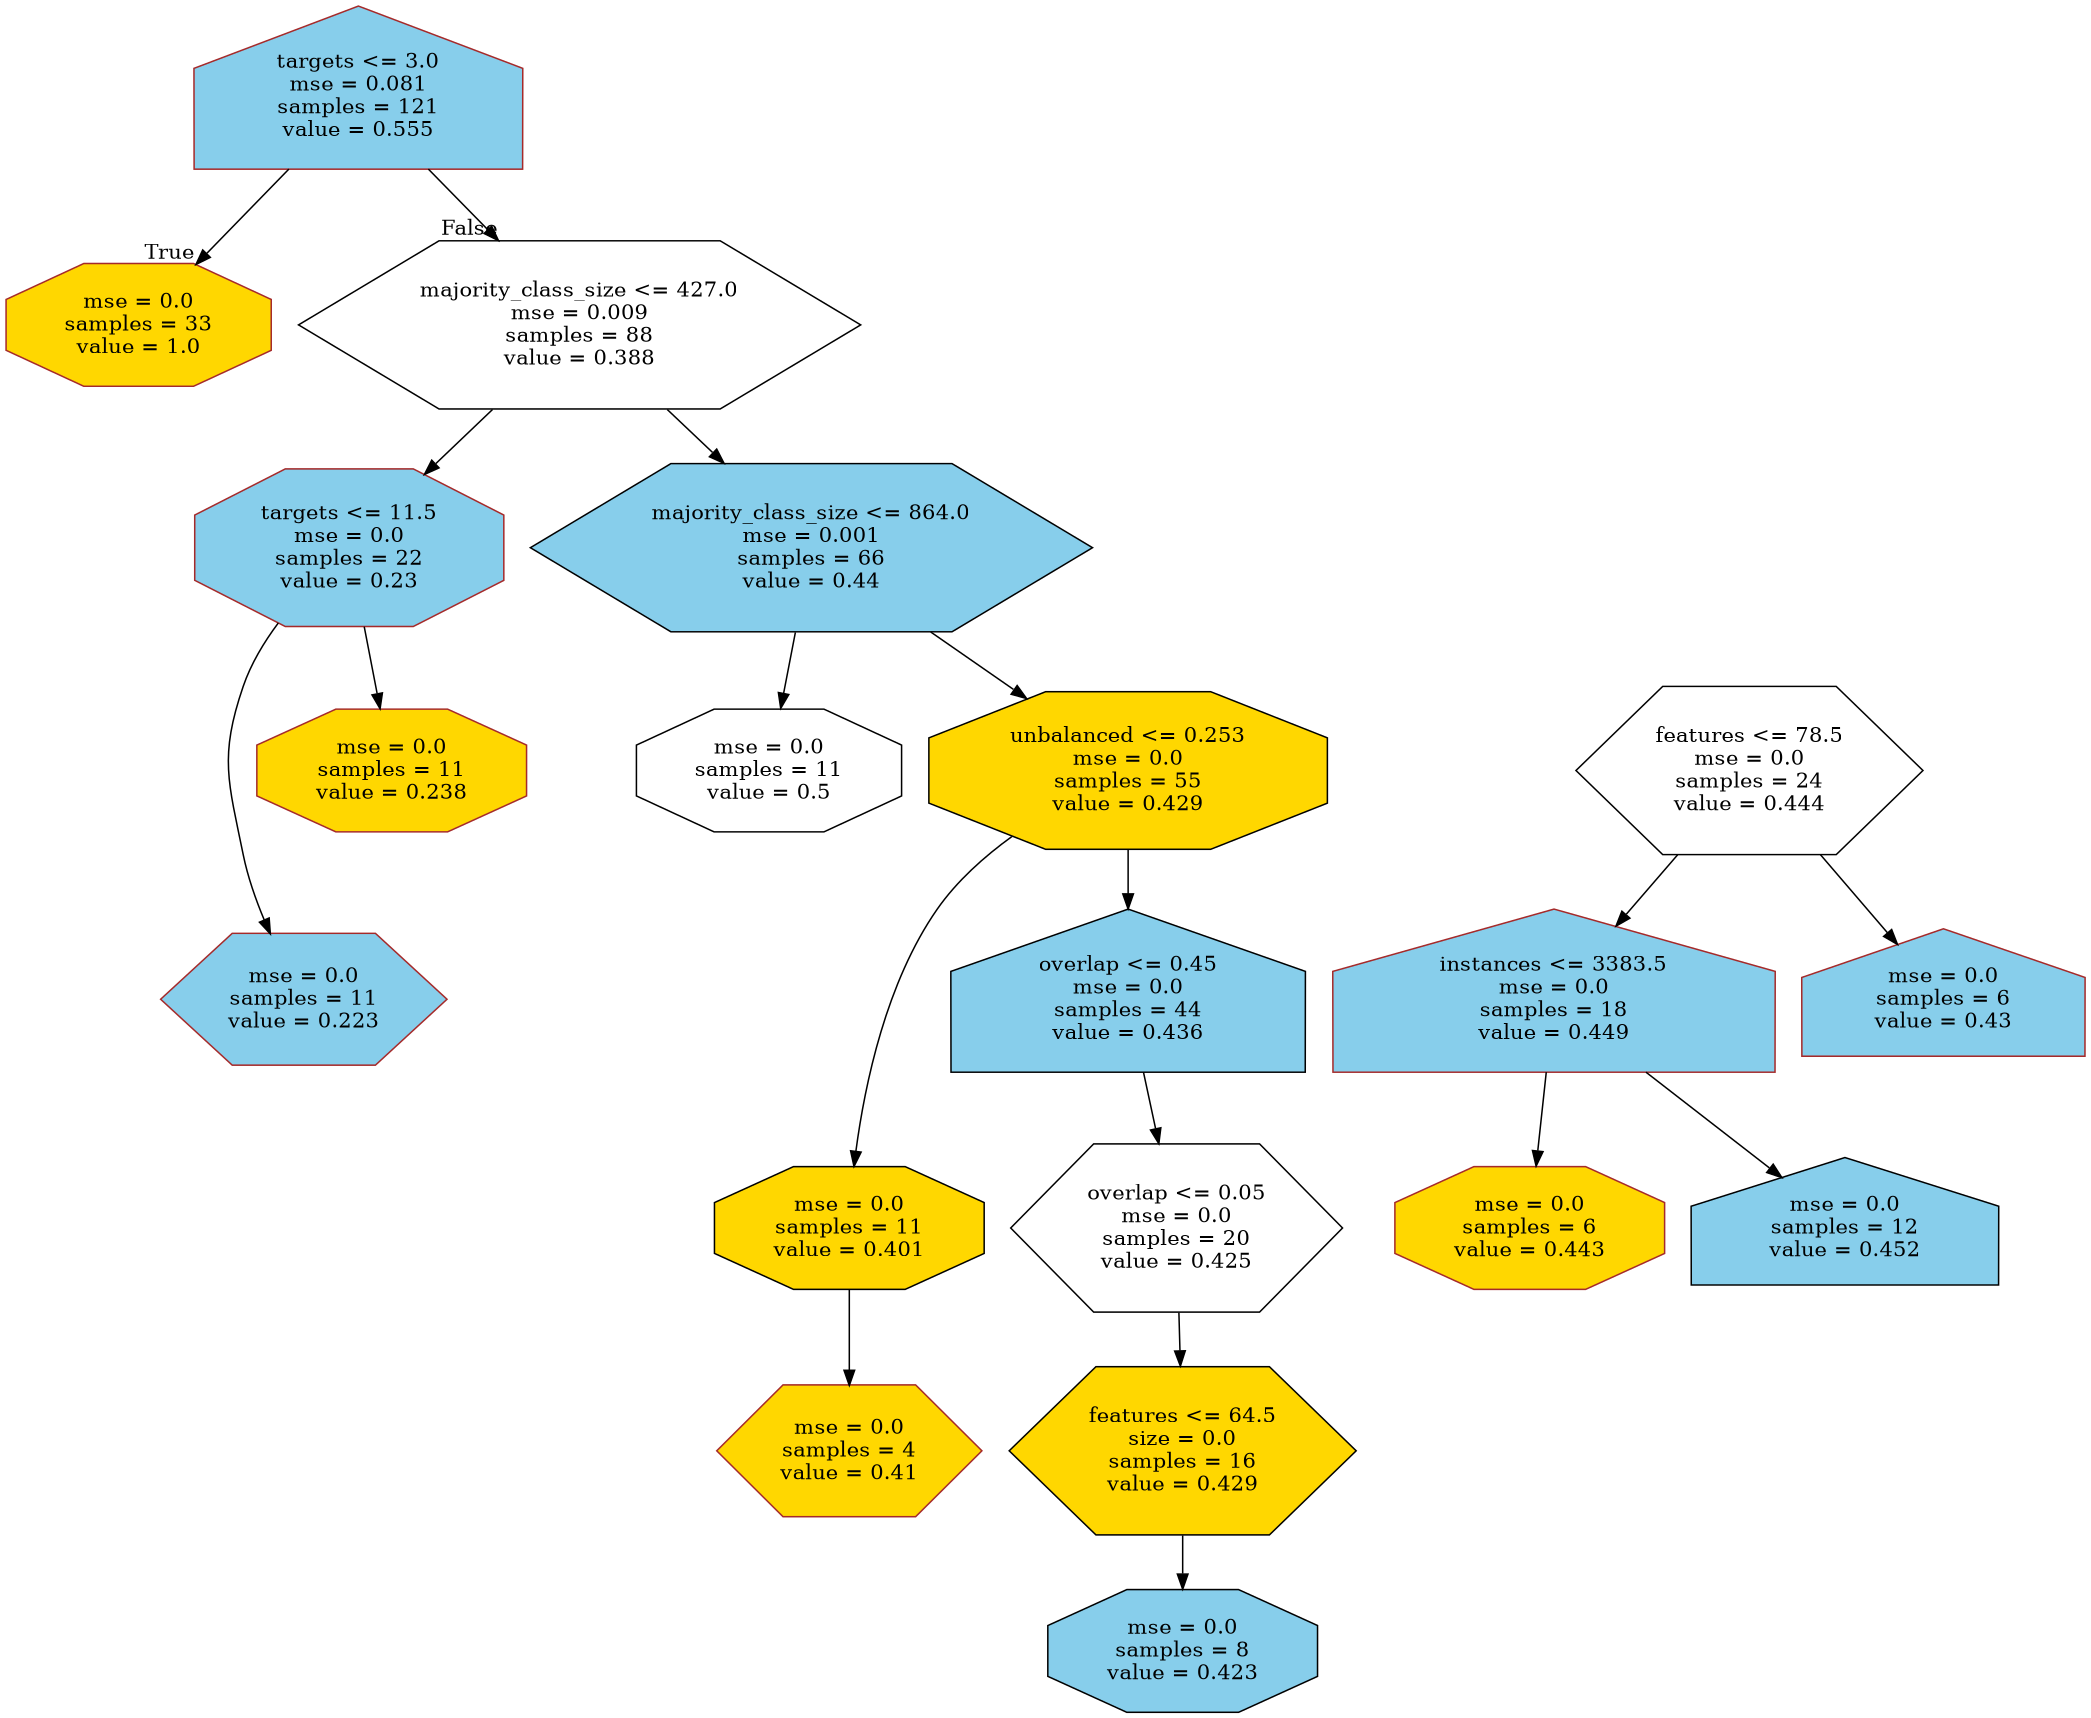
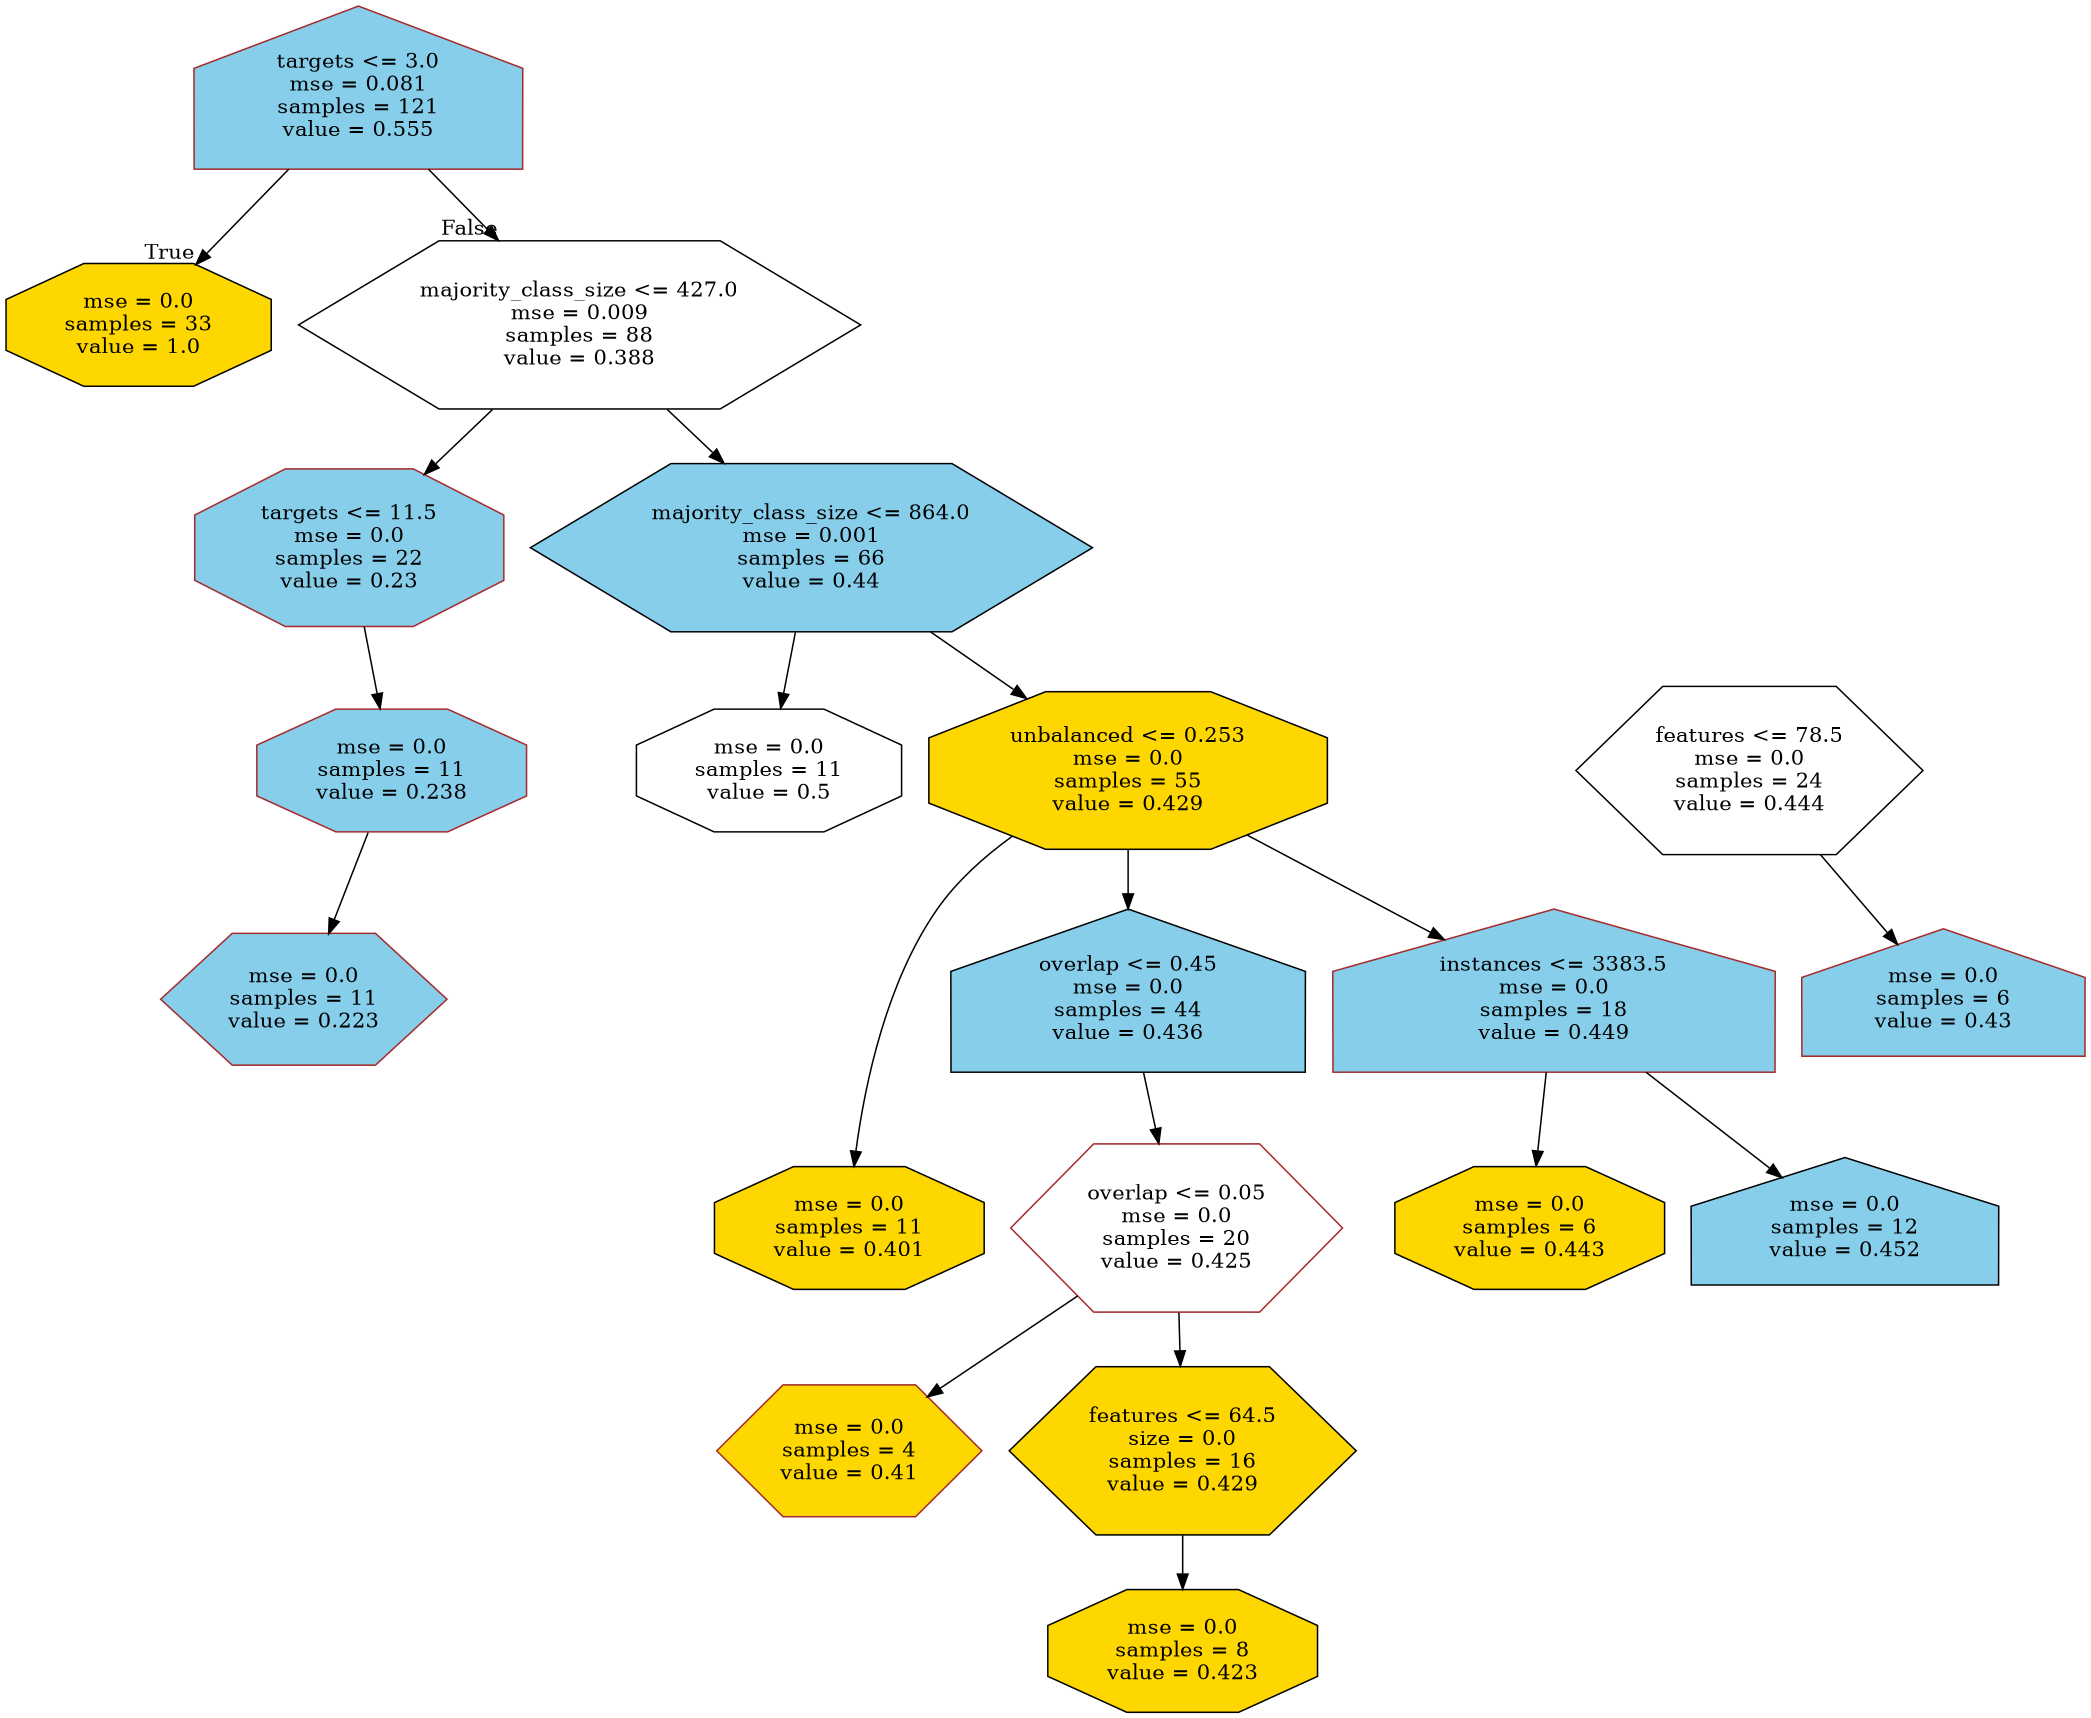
node "mse = 0.0 samples = 33 value = 1.0": color brown -> black
edge "targets <= 11.5 mse = 0.0 samples = 22 value = 0.23" -> "mse = 0.0 samples = 11 value = 0.223": now "mse = 0.0 samples = 11 value = 0.238" -> "mse = 0.0 samples = 11 value = 0.223"
node "mse = 0.0 samples = 11 value = 0.238": fillcolor gold -> skyblue
edge "features <= 78.5 mse = 0.0 samples = 24 value = 0.444" -> "instances <= 3383.5 mse = 0.0 samples = 18 value = 0.449": now "unbalanced <= 0.253 mse = 0.0 samples = 55 value = 0.429" -> "instances <= 3383.5 mse = 0.0 samples = 18 value = 0.449"
node "overlap <= 0.05 mse = 0.0 samples = 20 value = 0.425": color black -> brown
node "mse = 0.0 samples = 6 value = 0.443": color brown -> black
edge "mse = 0.0 samples = 11 value = 0.401" -> "mse = 0.0 samples = 4 value = 0.41": now "overlap <= 0.05 mse = 0.0 samples = 20 value = 0.425" -> "mse = 0.0 samples = 4 value = 0.41"
node "mse = 0.0 samples = 8 value = 0.423": fillcolor skyblue -> gold
